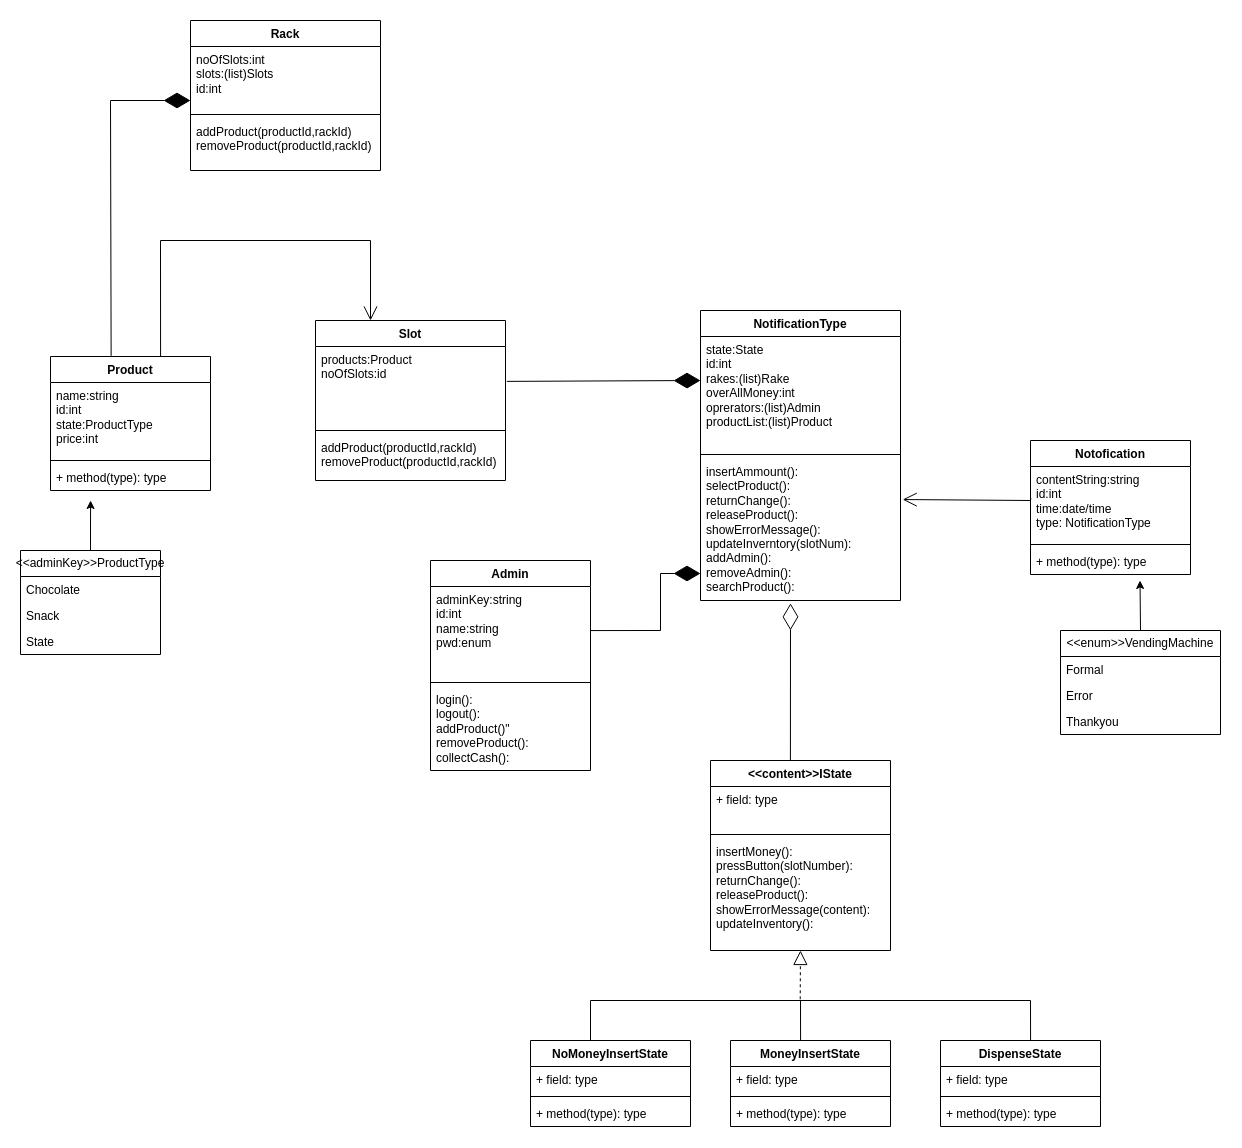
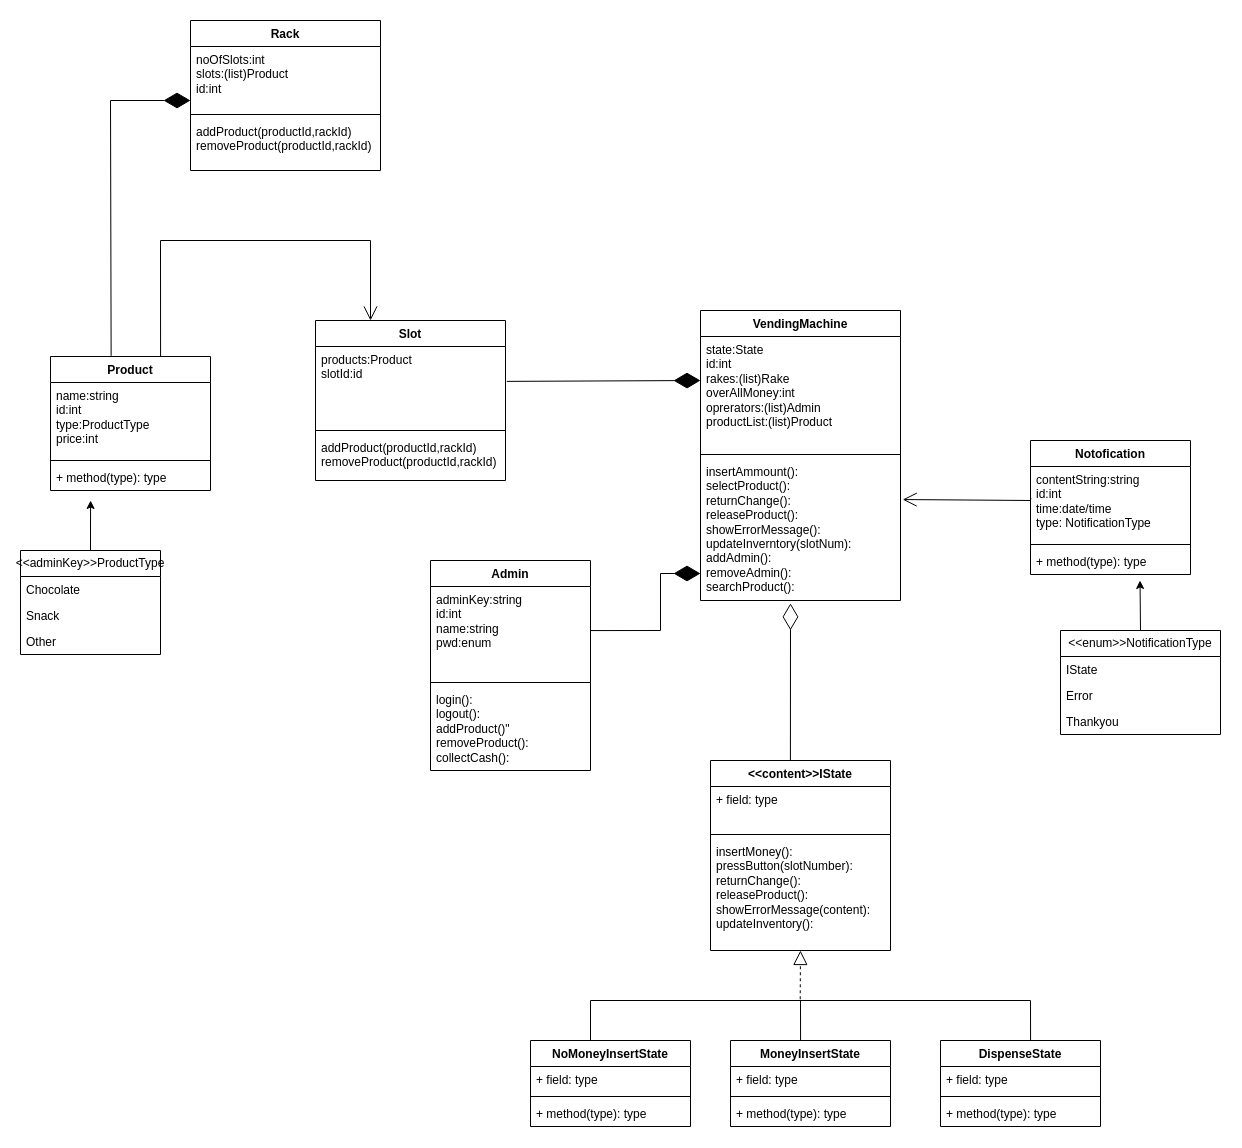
node "noOfSlots:int slots:(list)Slots id:int": label "noOfSlots:int slots:(list)Slots id:int" -> "noOfSlots:int slots:(list)Product id:int"
node "NotificationType": label "NotificationType" -> "VendingMachine"
node "products:Product noOfSlots:id": label "products:Product noOfSlots:id" -> "products:Product slotId:id"
node "name:string id:int state:ProductType price:int": label "name:string id:int state:ProductType price:int" -> "name:string id:int type:ProductType price:int"
node "State": label "State" -> "Other"
node "<<enum>>VendingMachine": label "<<enum>>VendingMachine" -> "<<enum>>NotificationType"
node "Formal": label "Formal" -> "IState"
